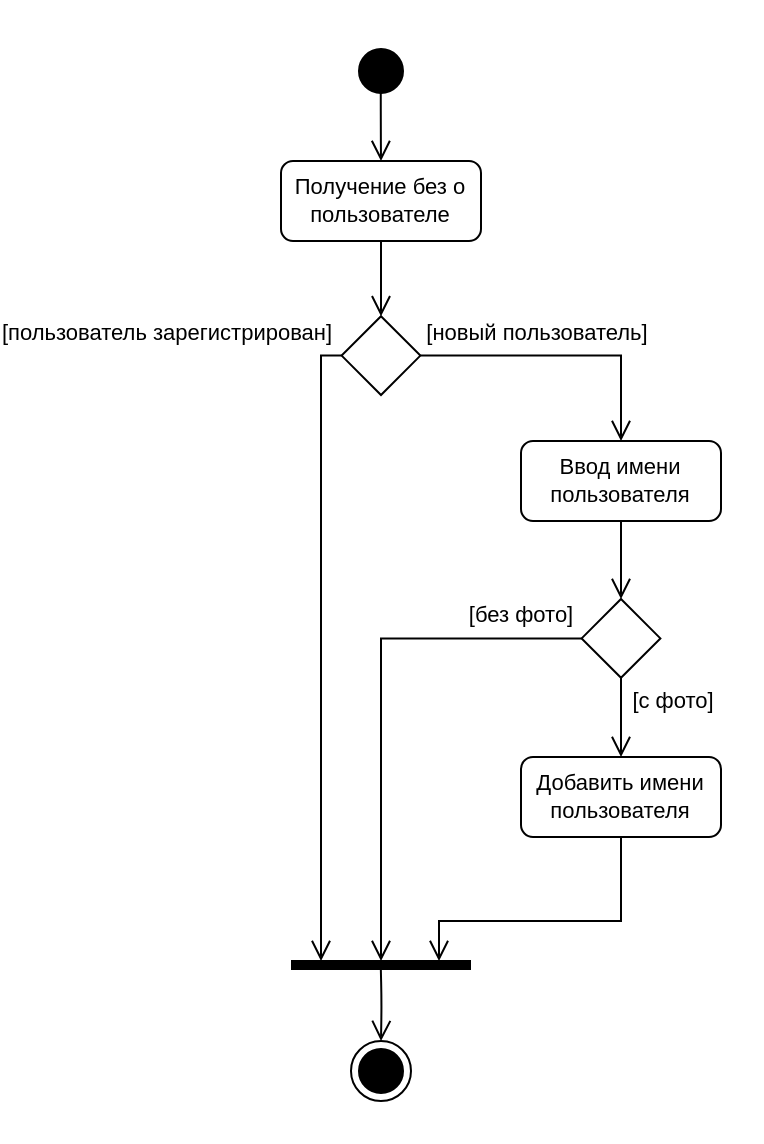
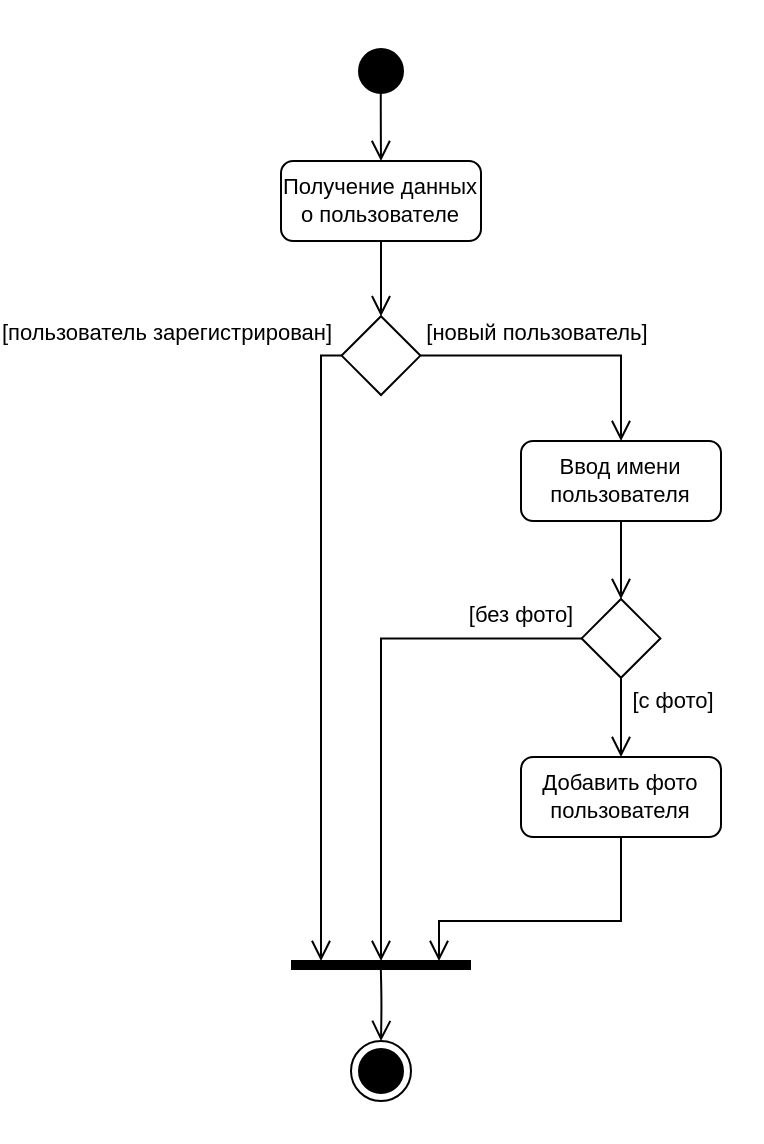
node "Получение без о пользователе": label "Получение без о пользователе" -> "Получение данных о пользователе"
node "Добавить имени пользователя": label "Добавить имени пользователя" -> "Добавить фото пользователя"
